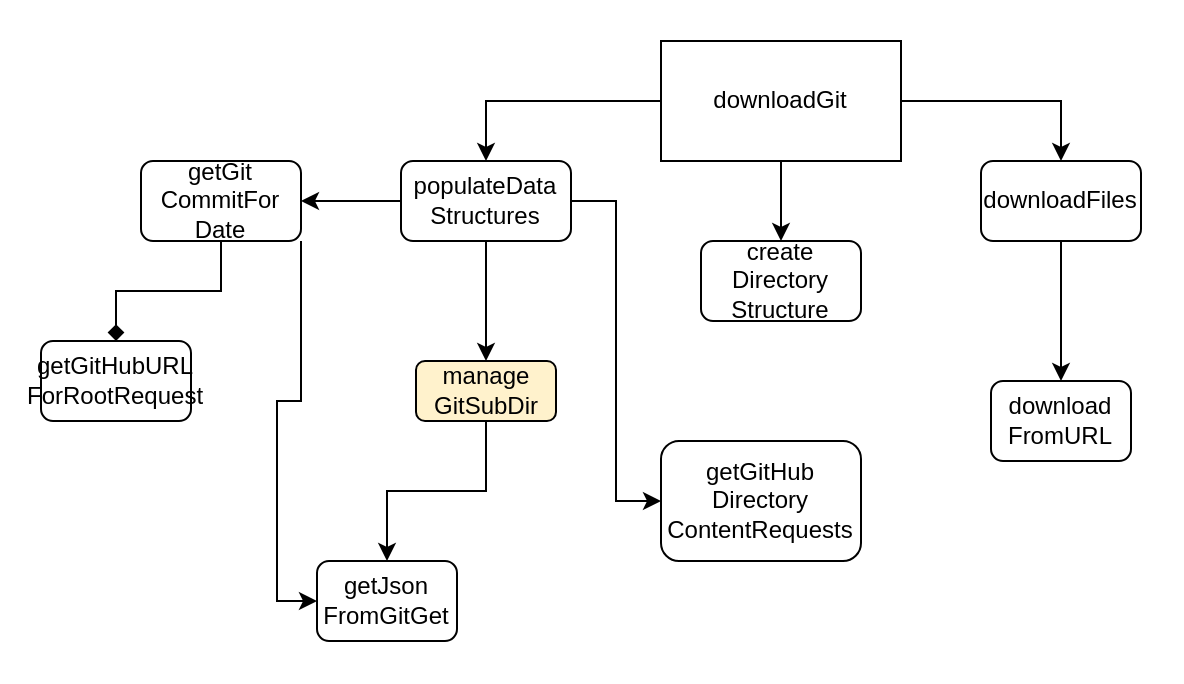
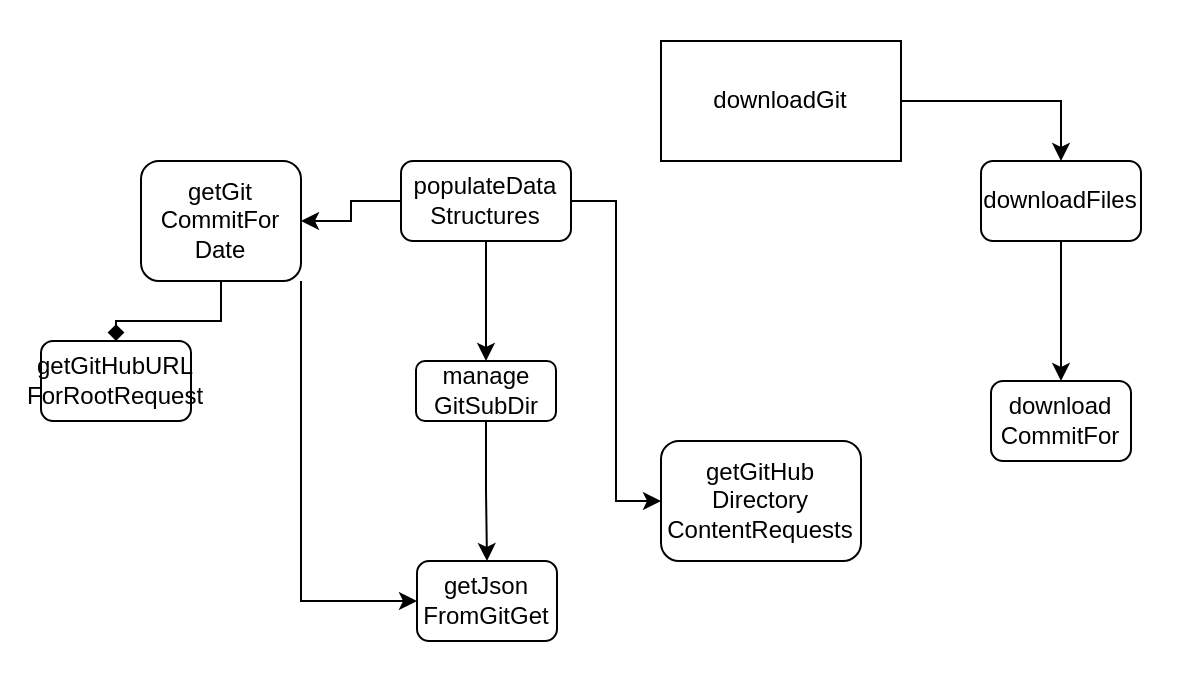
edge "downloadGit" -> "populateData Structures": removed
edge "downloadGit" -> "create Directory Structure": removed
node "getGit CommitFor Date": size 160x80 -> 160x120
node "create Directory Structure": removed
node "manage GitSubDir": fillcolor #fff2cc -> #ffffff
node "download FromURL": label "download FromURL" -> "download CommitFor"
node "getJson FromGitGet": moved (387, 601) -> (487, 601)
